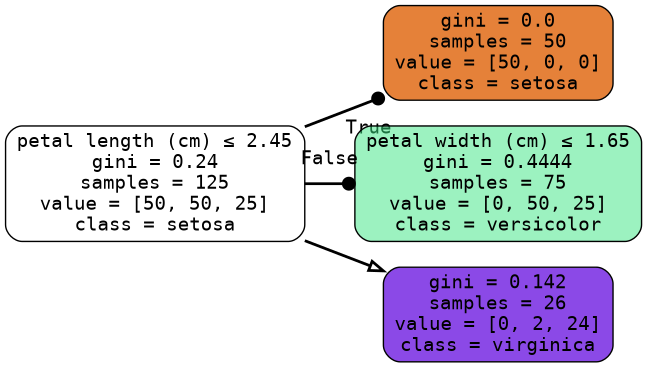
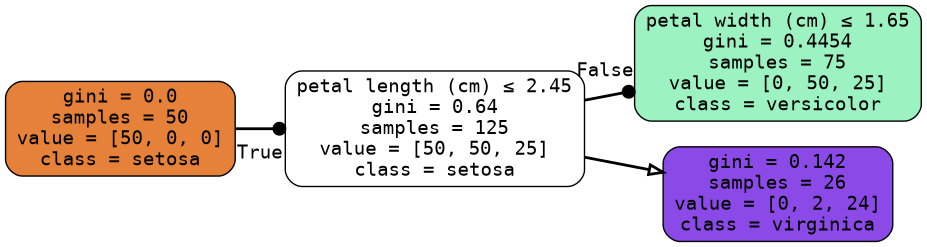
edge "petal length (cm) ≤ 2.45" -> "gini = 0.0": reversed
node "petal length (cm) ≤ 2.45": text "gini = 0.24" -> "gini = 0.64"
node "petal width (cm) ≤ 1.65": text "gini = 0.4444" -> "gini = 0.4454"
